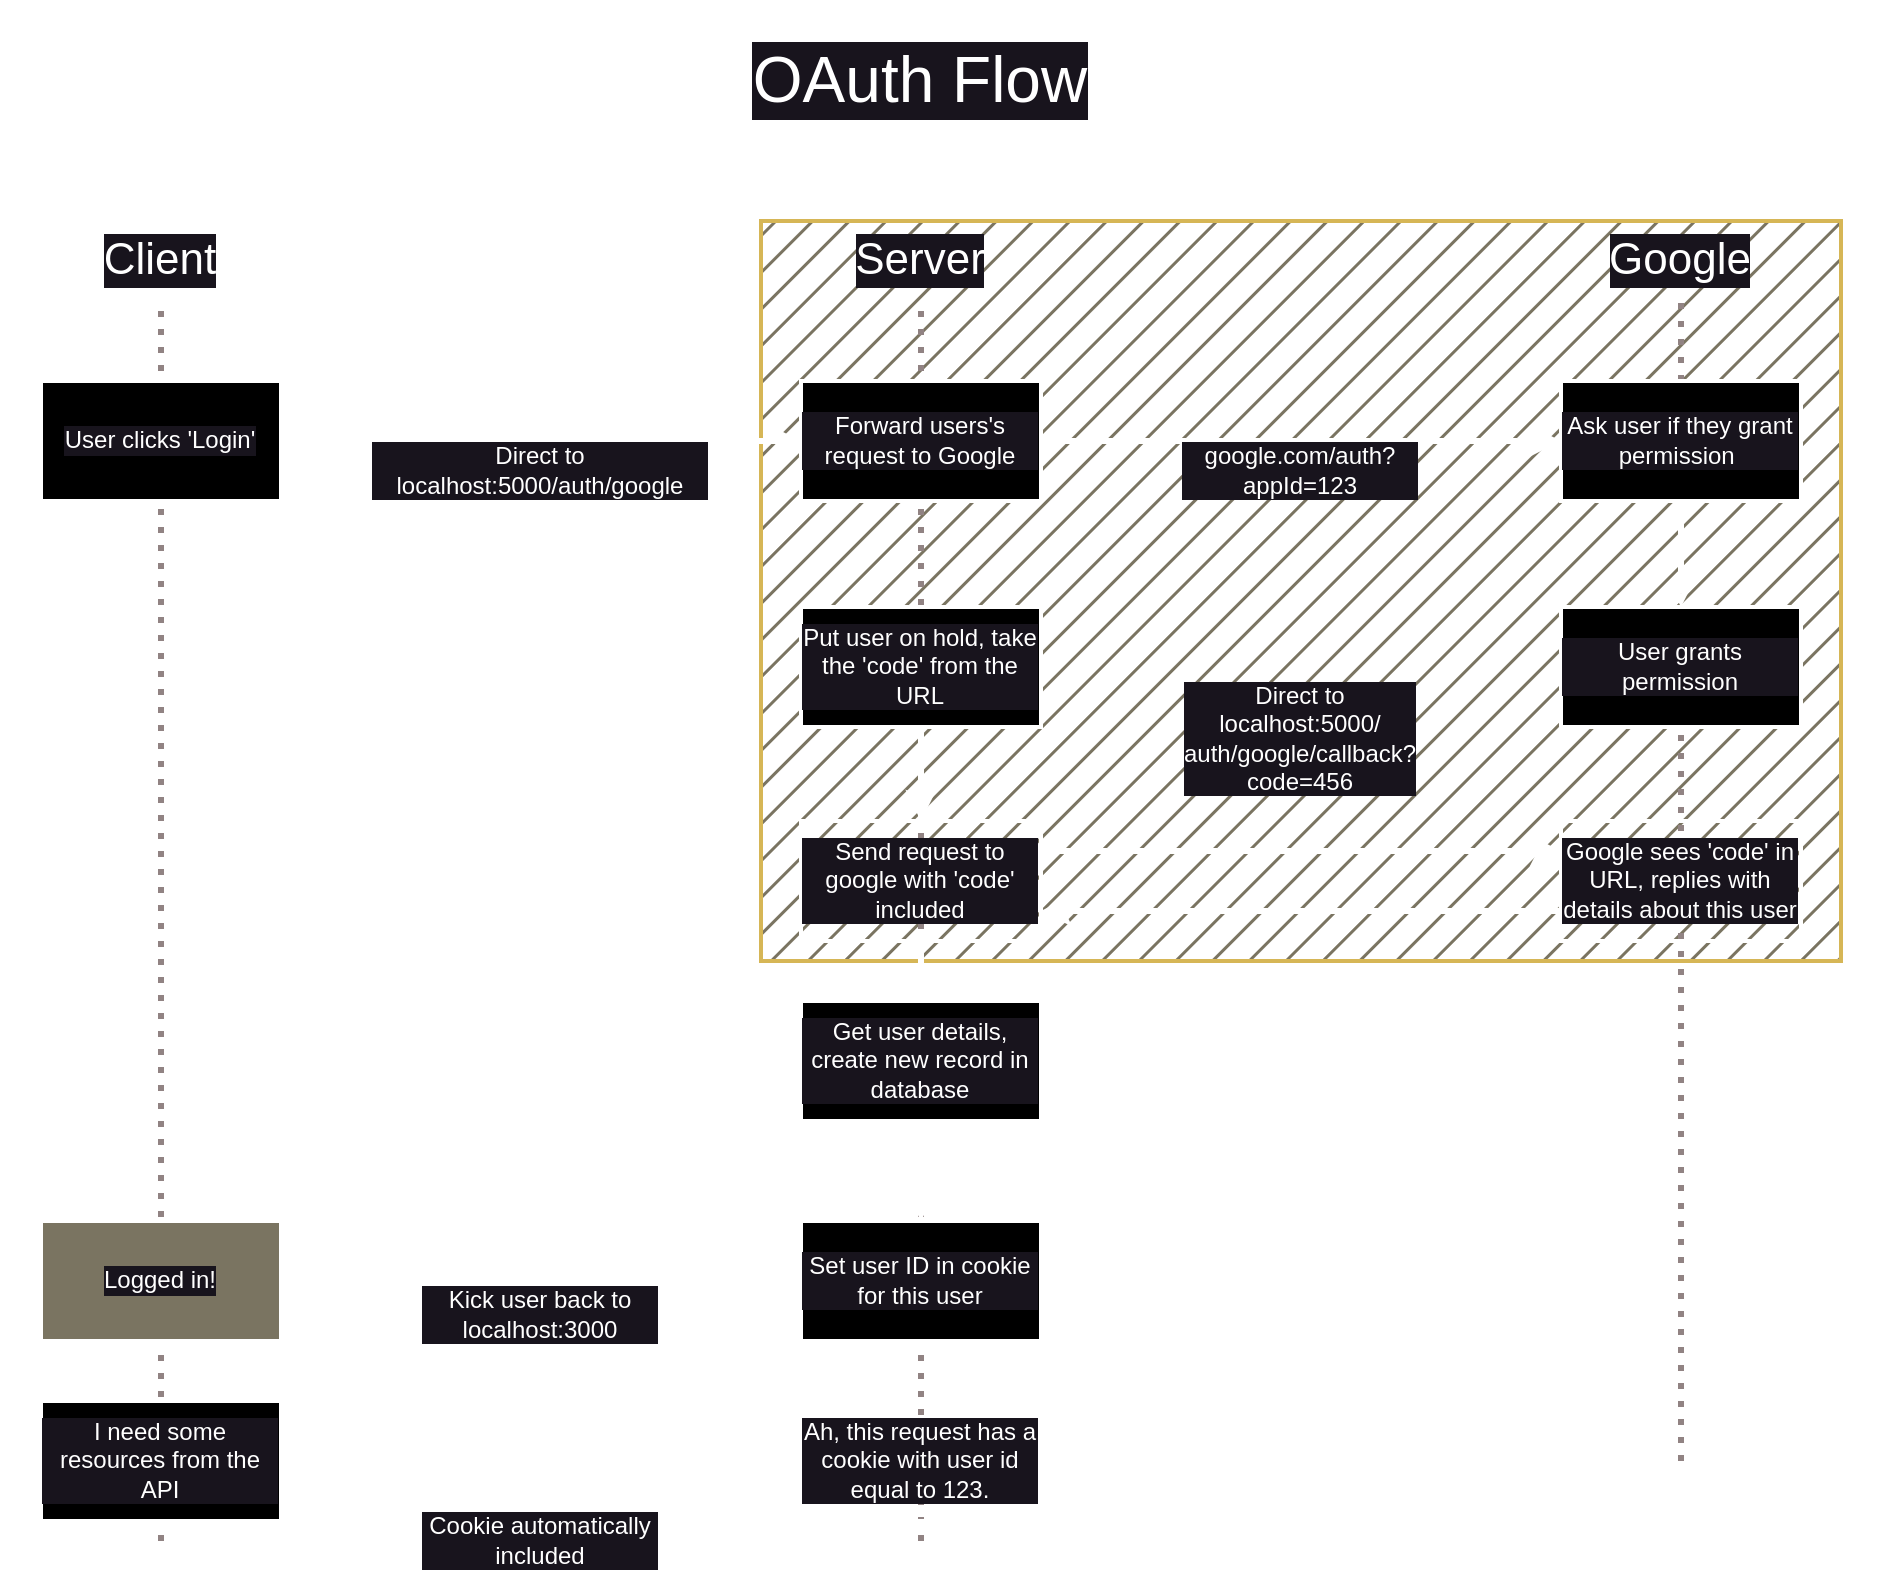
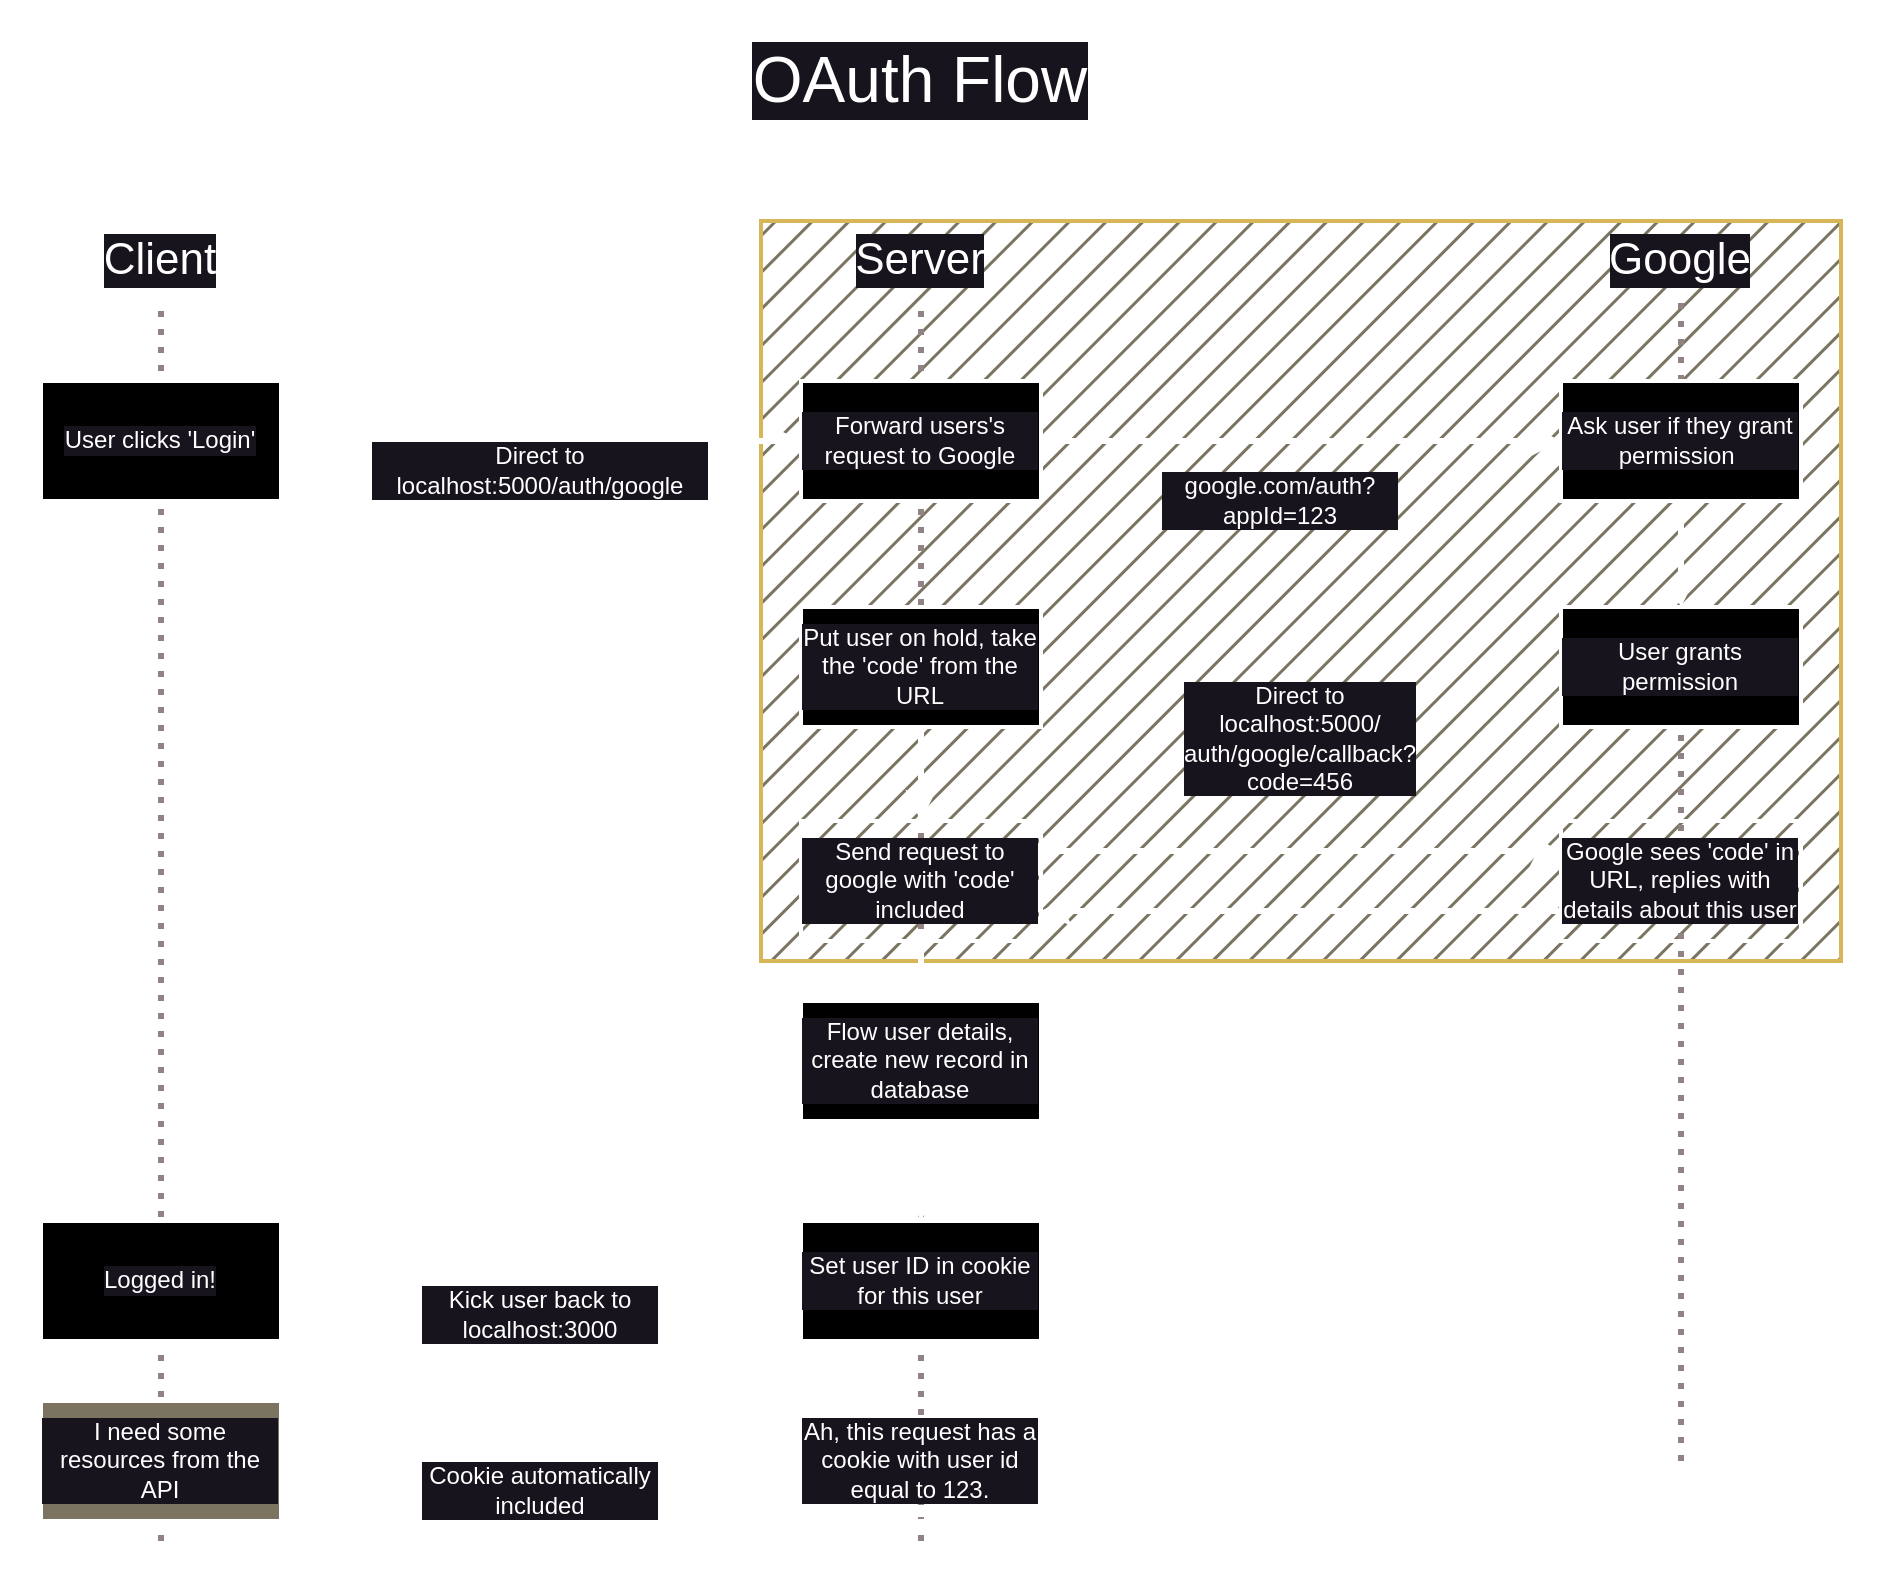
node "google.com/auth?appId=123": moved (1301, 471) -> (1281, 501)
node "Get user details, create new record in database": label "Get user details, create new record in database" -> "Flow user details, create new record in database"
node "Logged in!": fillcolor #7a7461 -> #000000
node "I need some resources from the API": fillcolor #000000 -> #7a7461
node "Cookie automatically included": moved (541, 1541) -> (541, 1491)
